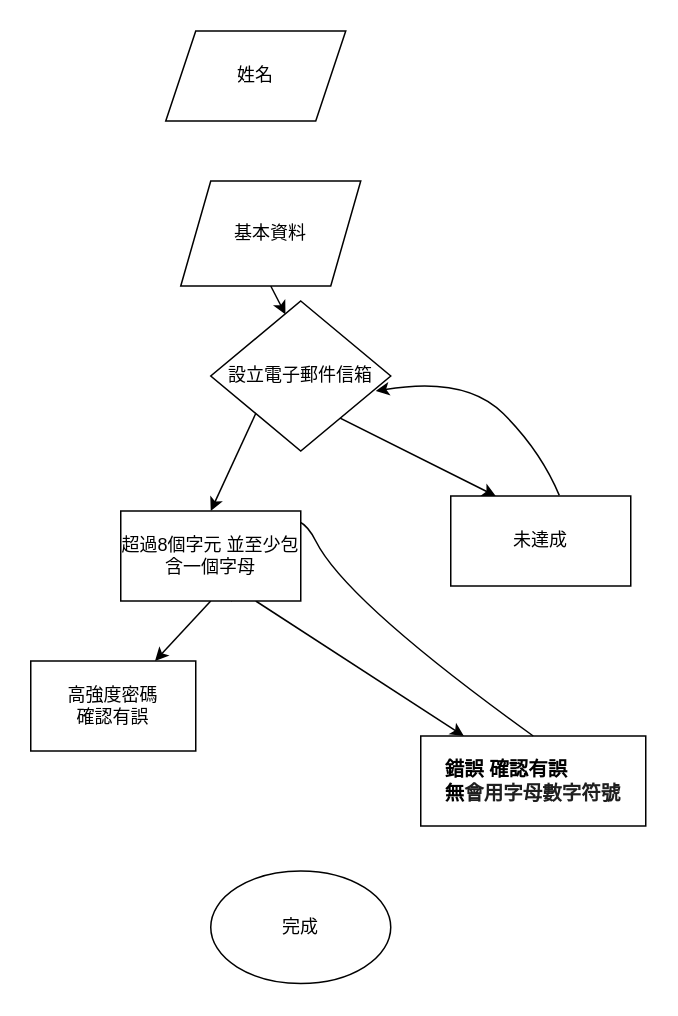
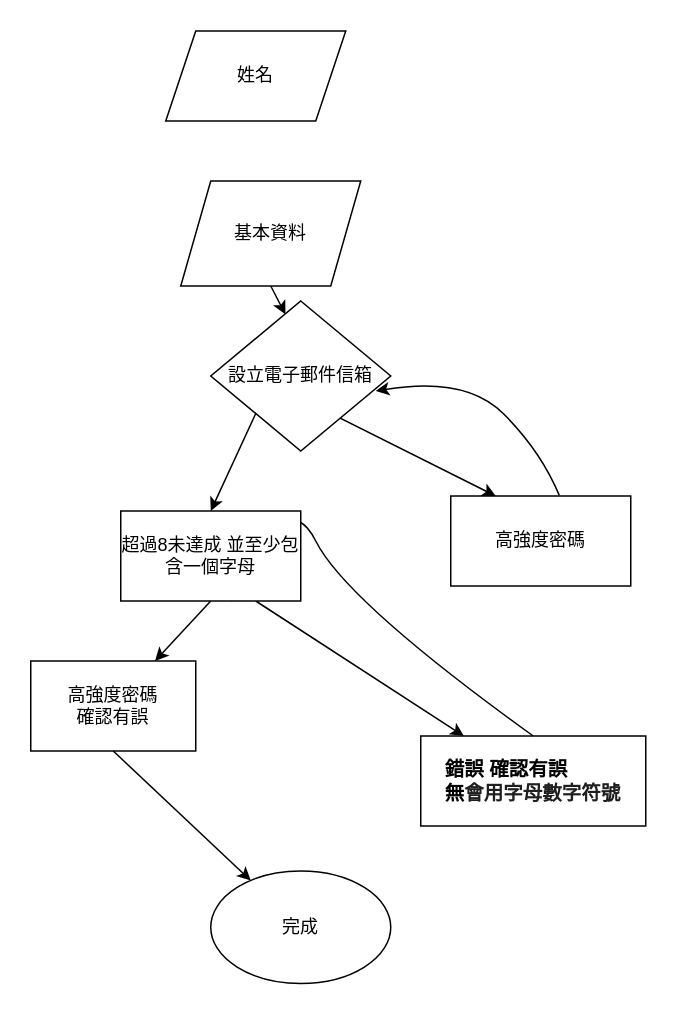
node "未達成": label "未達成" -> "高強度密碼"
node "超過8個字元 並至少包含一個字母": label "超過8個字元 並至少包含一個字母" -> "超過8未達成 並至少包含一個字母"
edge "高強度密碼 確認有誤" -> "完成": added
